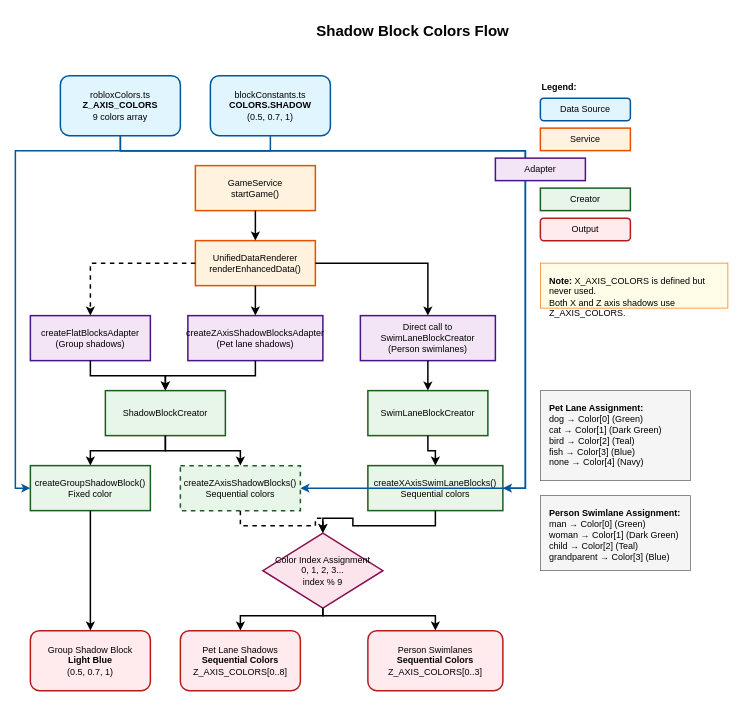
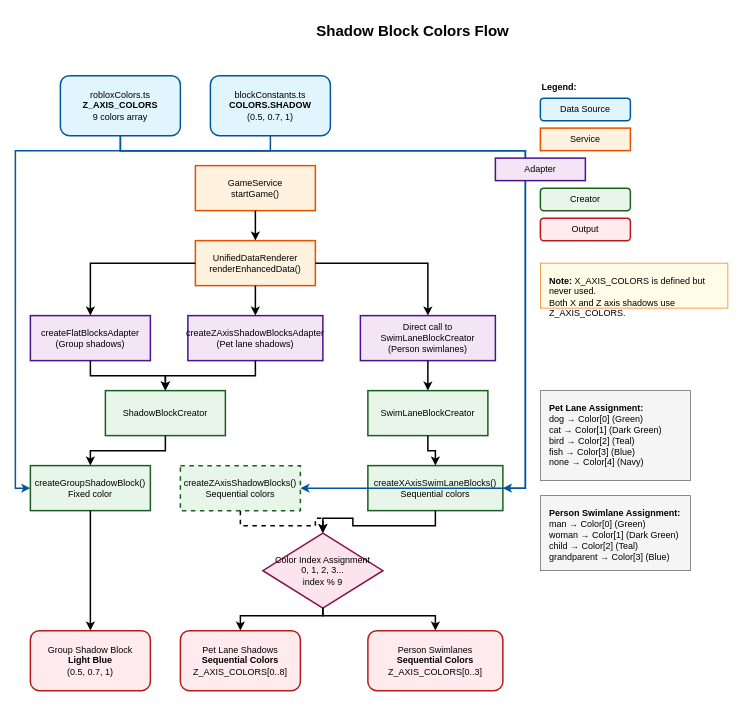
node "Creator": shape rectangle -> rounded rectangle
edge "UnifiedDataRenderer renderEnhancedData()" -> "createFlatBlocksAdapter (Group shadows)": style dashed -> solid
edge "ShadowBlockCreator" -> "createZAxisShadowBlocks() Sequential colors": removed
